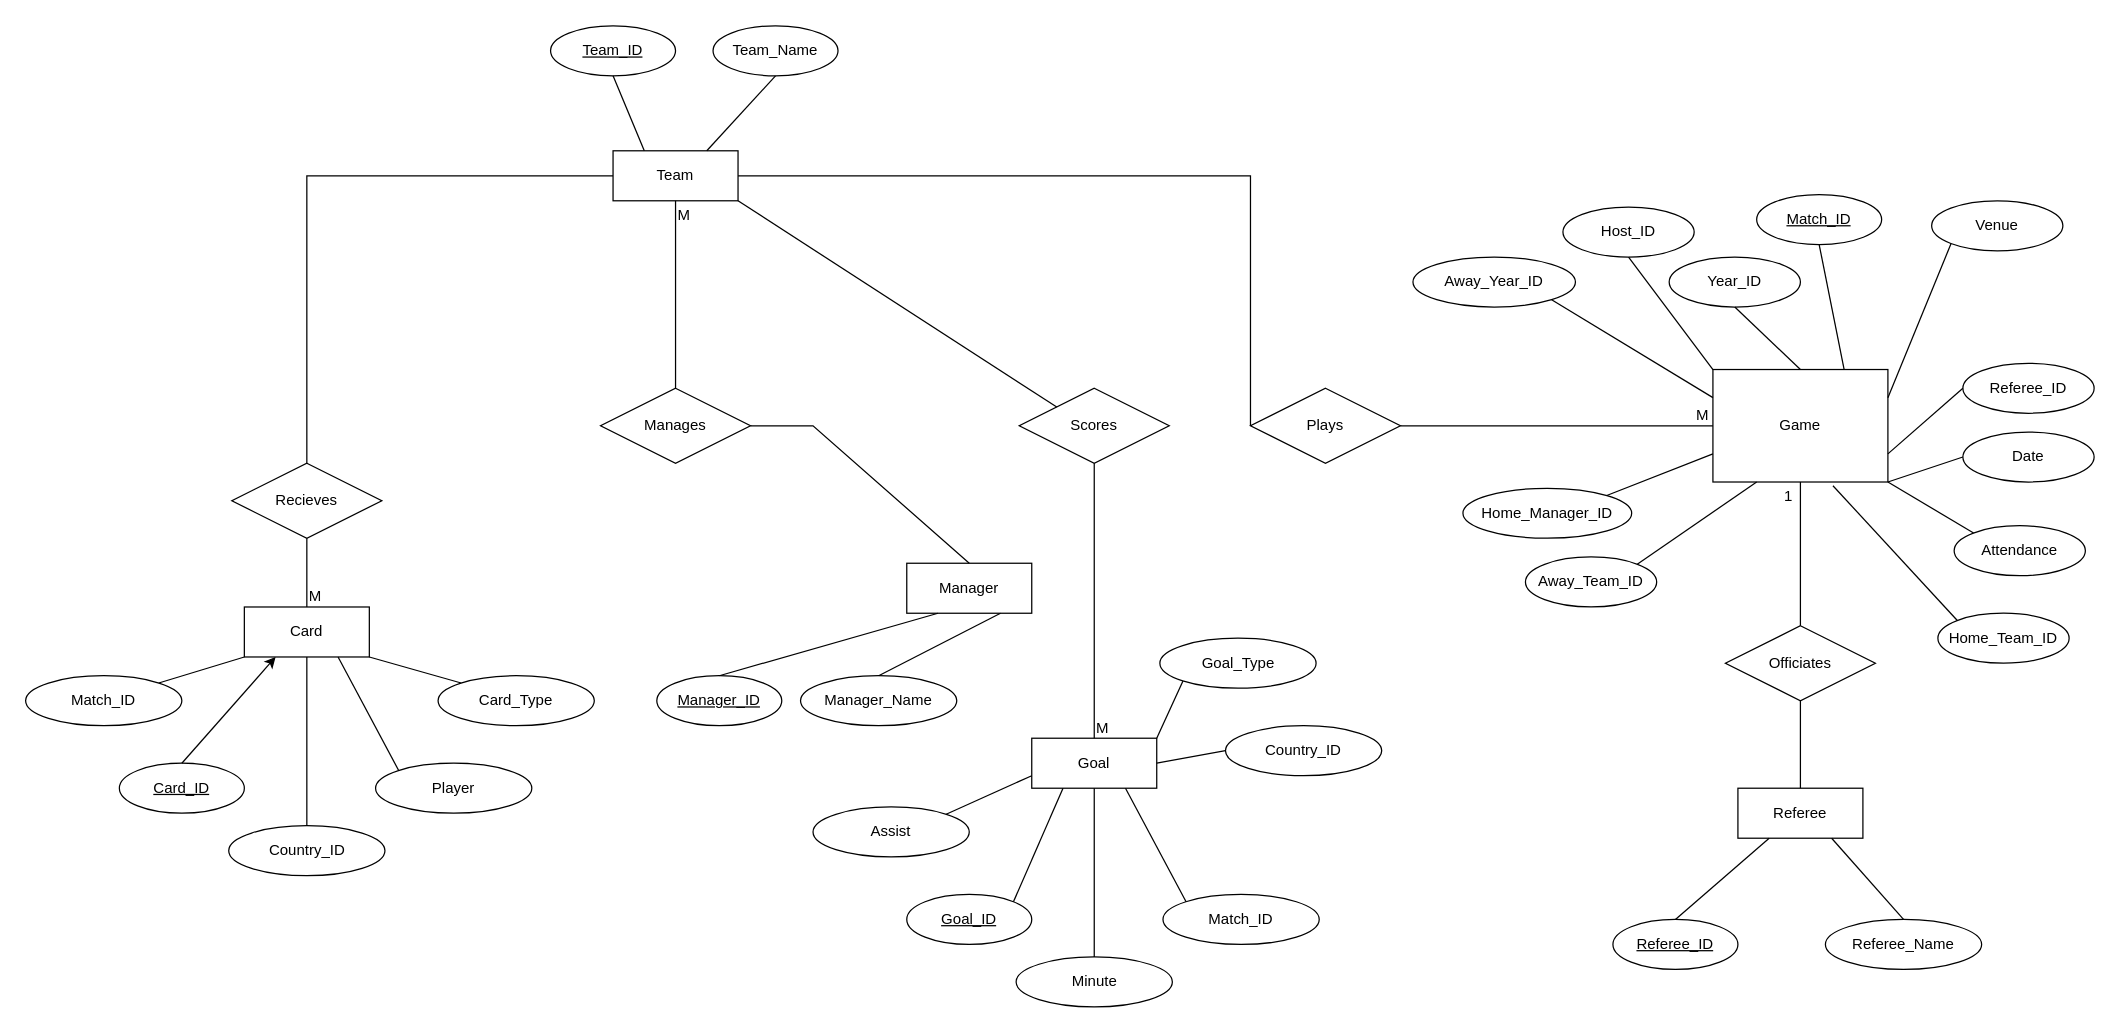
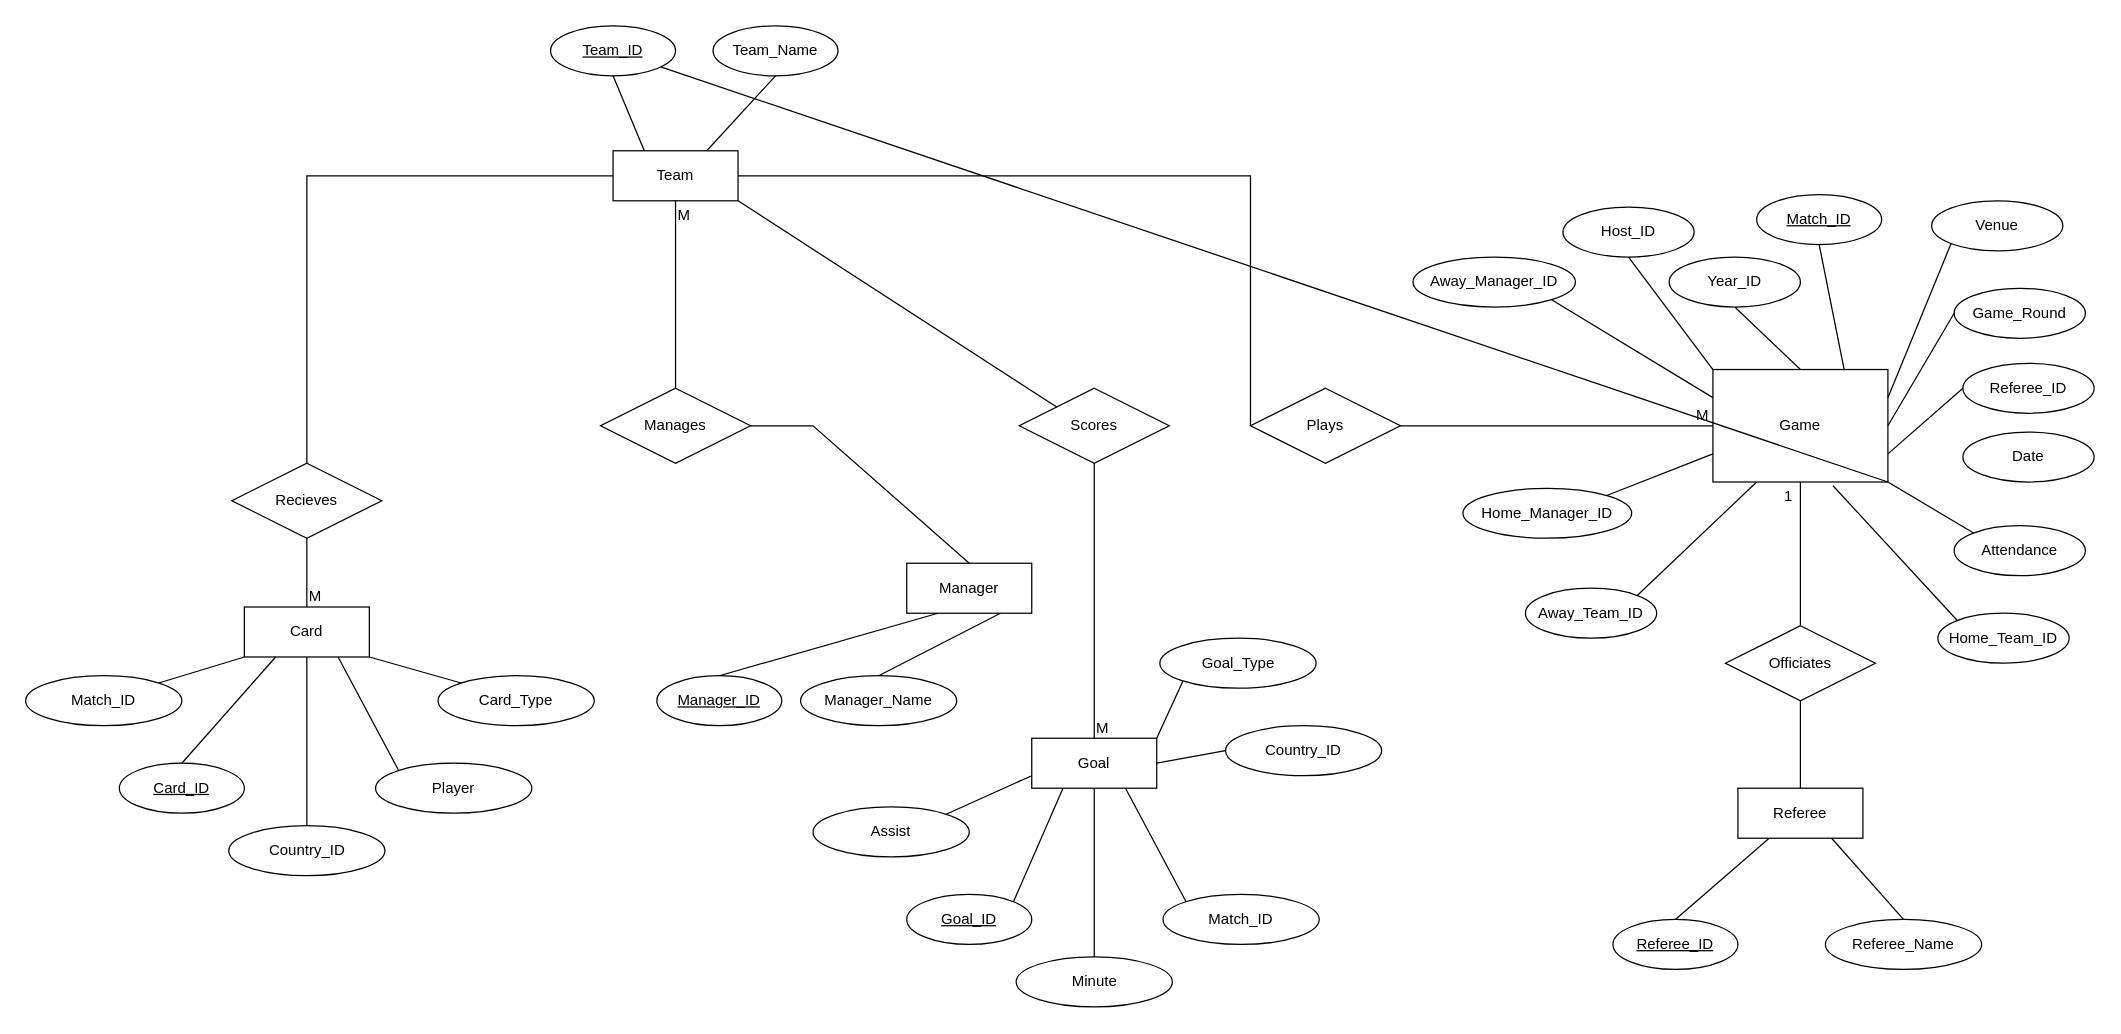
node "Away_Year_ID": label "Away_Year_ID" -> "Away_Manager_ID"
node "Game_Round": added
edge "Game_Round" -- "Game": added
edge "Game" -- "Date": now "Game" -- "Team_ID"
node "Away_Team_ID": moved (1591, 582) -> (1591, 613)
edge "Card_ID" -> "Card": arrowhead classic -> none
